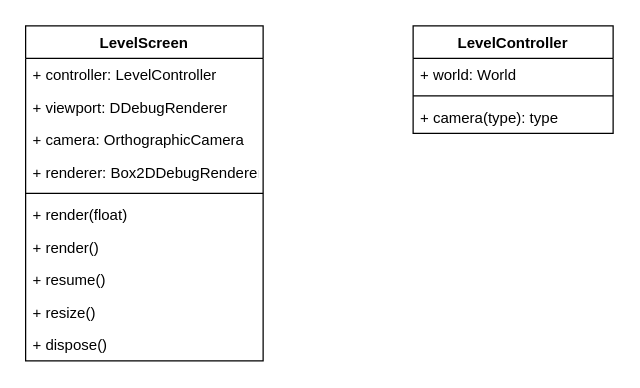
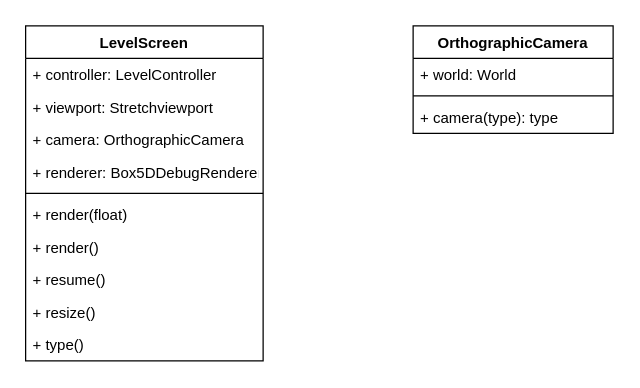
node "LevelController": label "LevelController" -> "OrthographicCamera"
node "+ viewport: DDebugRenderer": label "+ viewport: DDebugRenderer" -> "+ viewport: Stretchviewport"
node "+ renderer: Box2DDebugRenderer": label "+ renderer: Box2DDebugRenderer" -> "+ renderer: Box5DDebugRenderer"
node "+ dispose()": label "+ dispose()" -> "+ type()"
